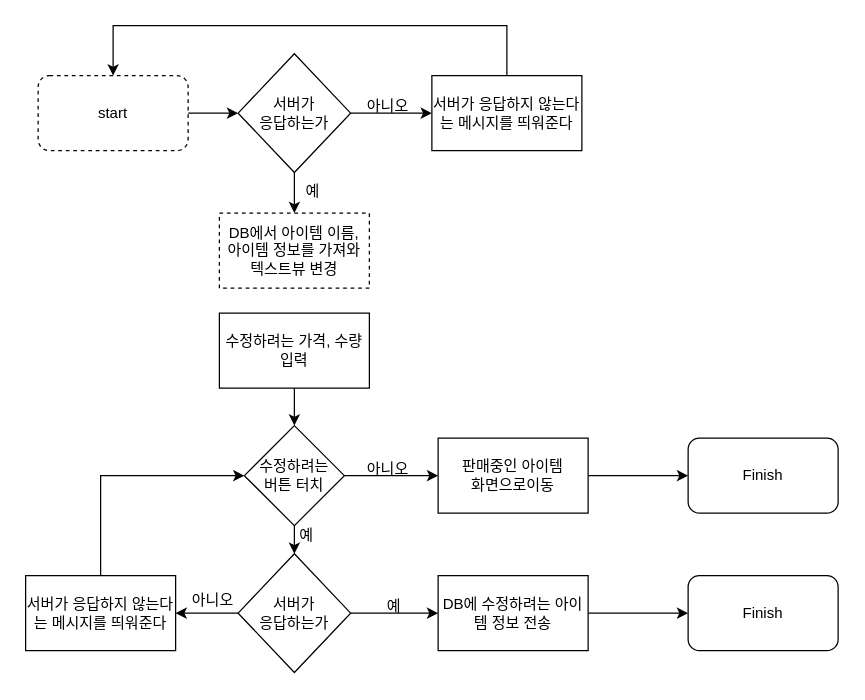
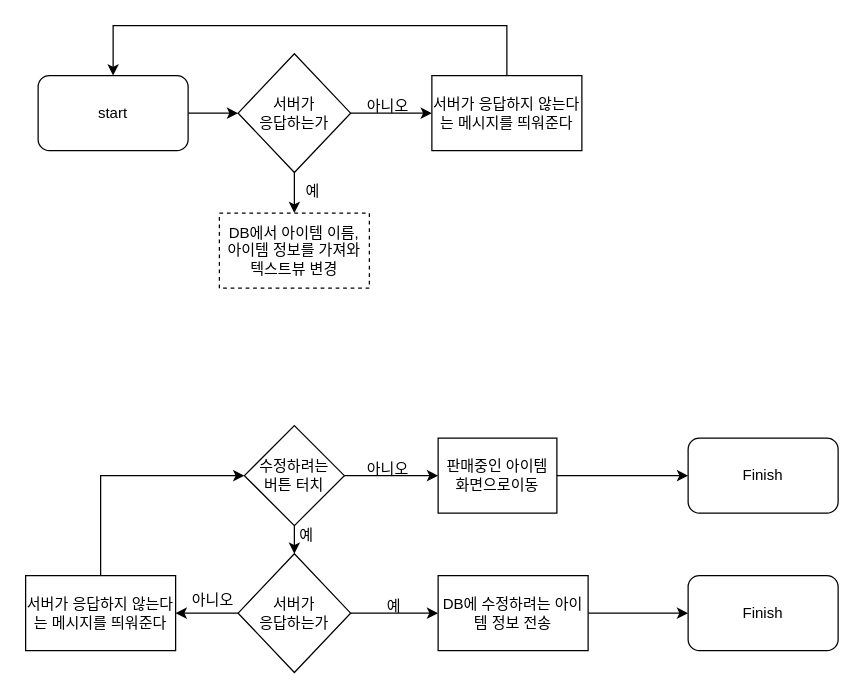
node "start": style dashed -> solid
node "수정하려는 가격, 수량 입력": removed
edge "수정하려는 가격, 수량 입력" -> "수정하려는 버튼 터치": removed
node "판매중인 아이템 화면으로이동": size 150x75 -> 119x75
